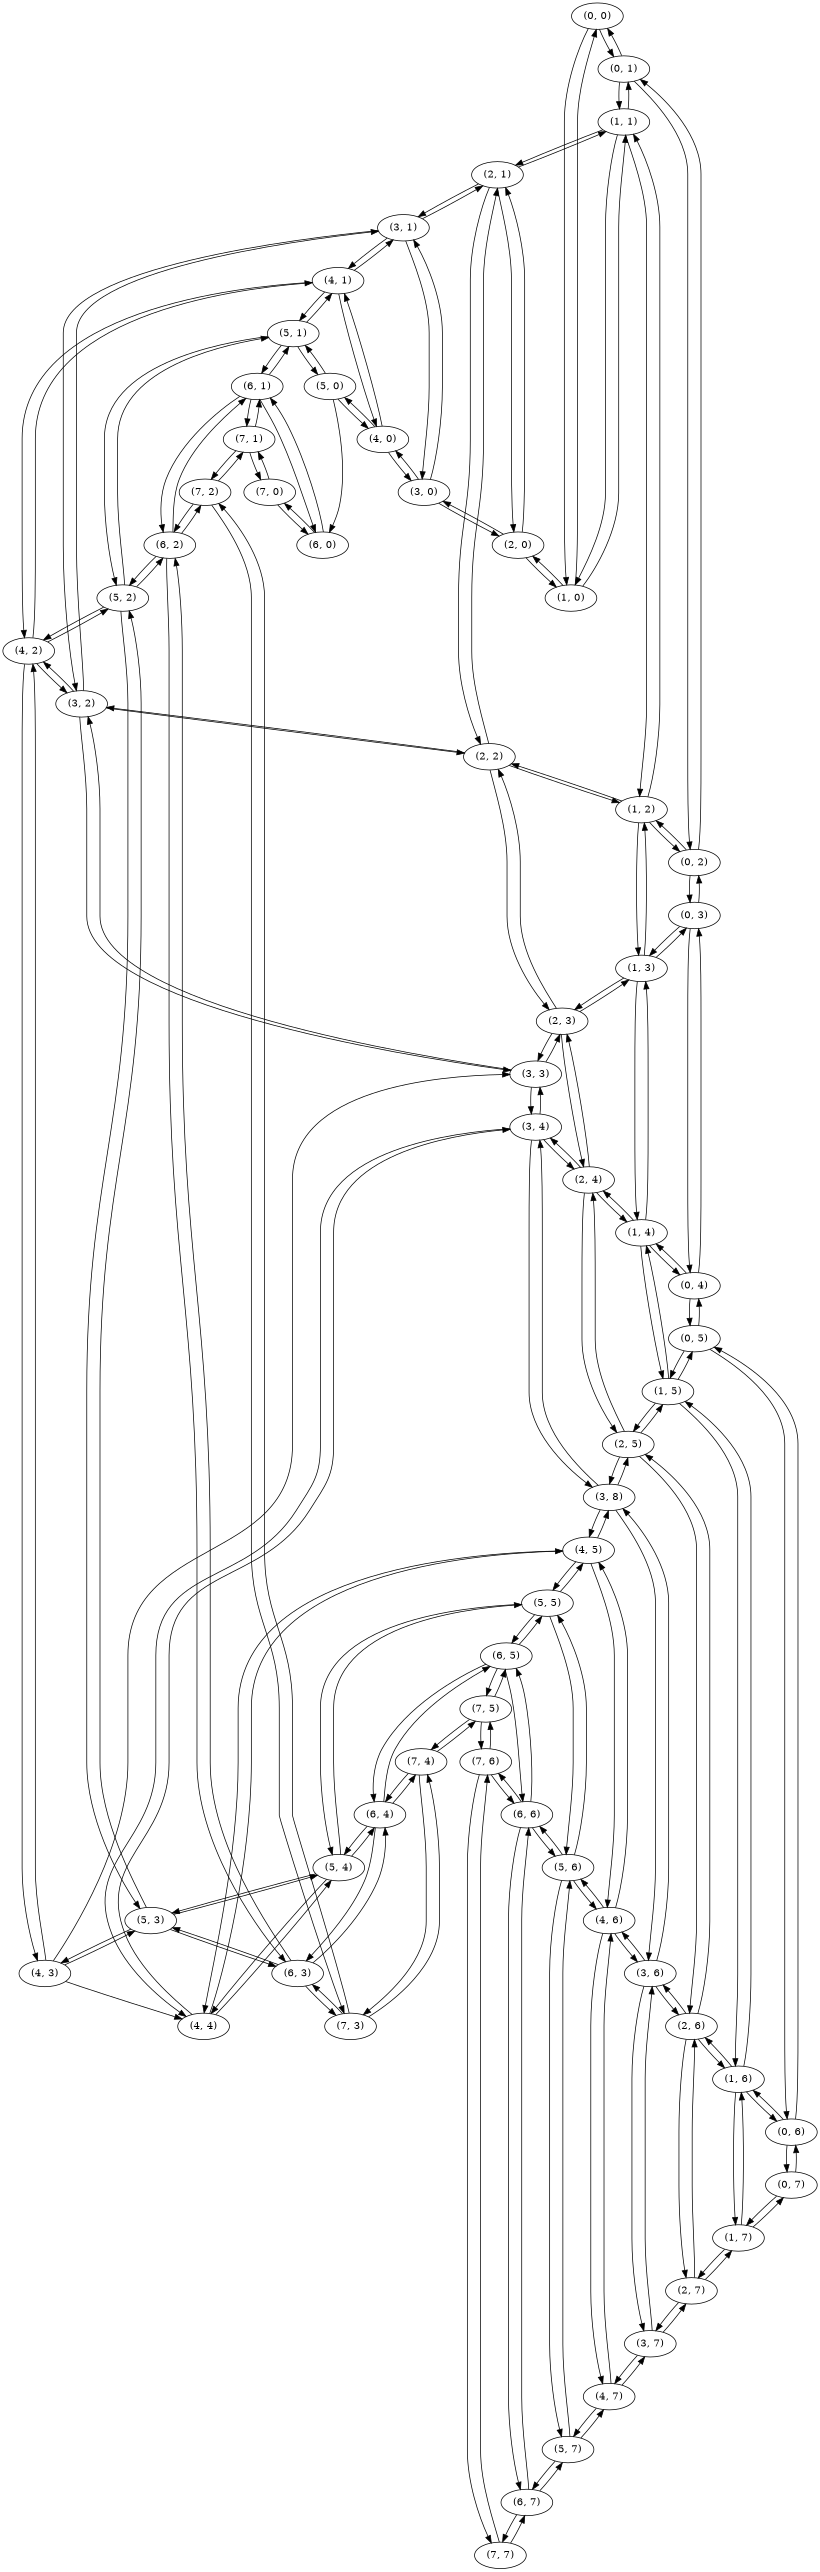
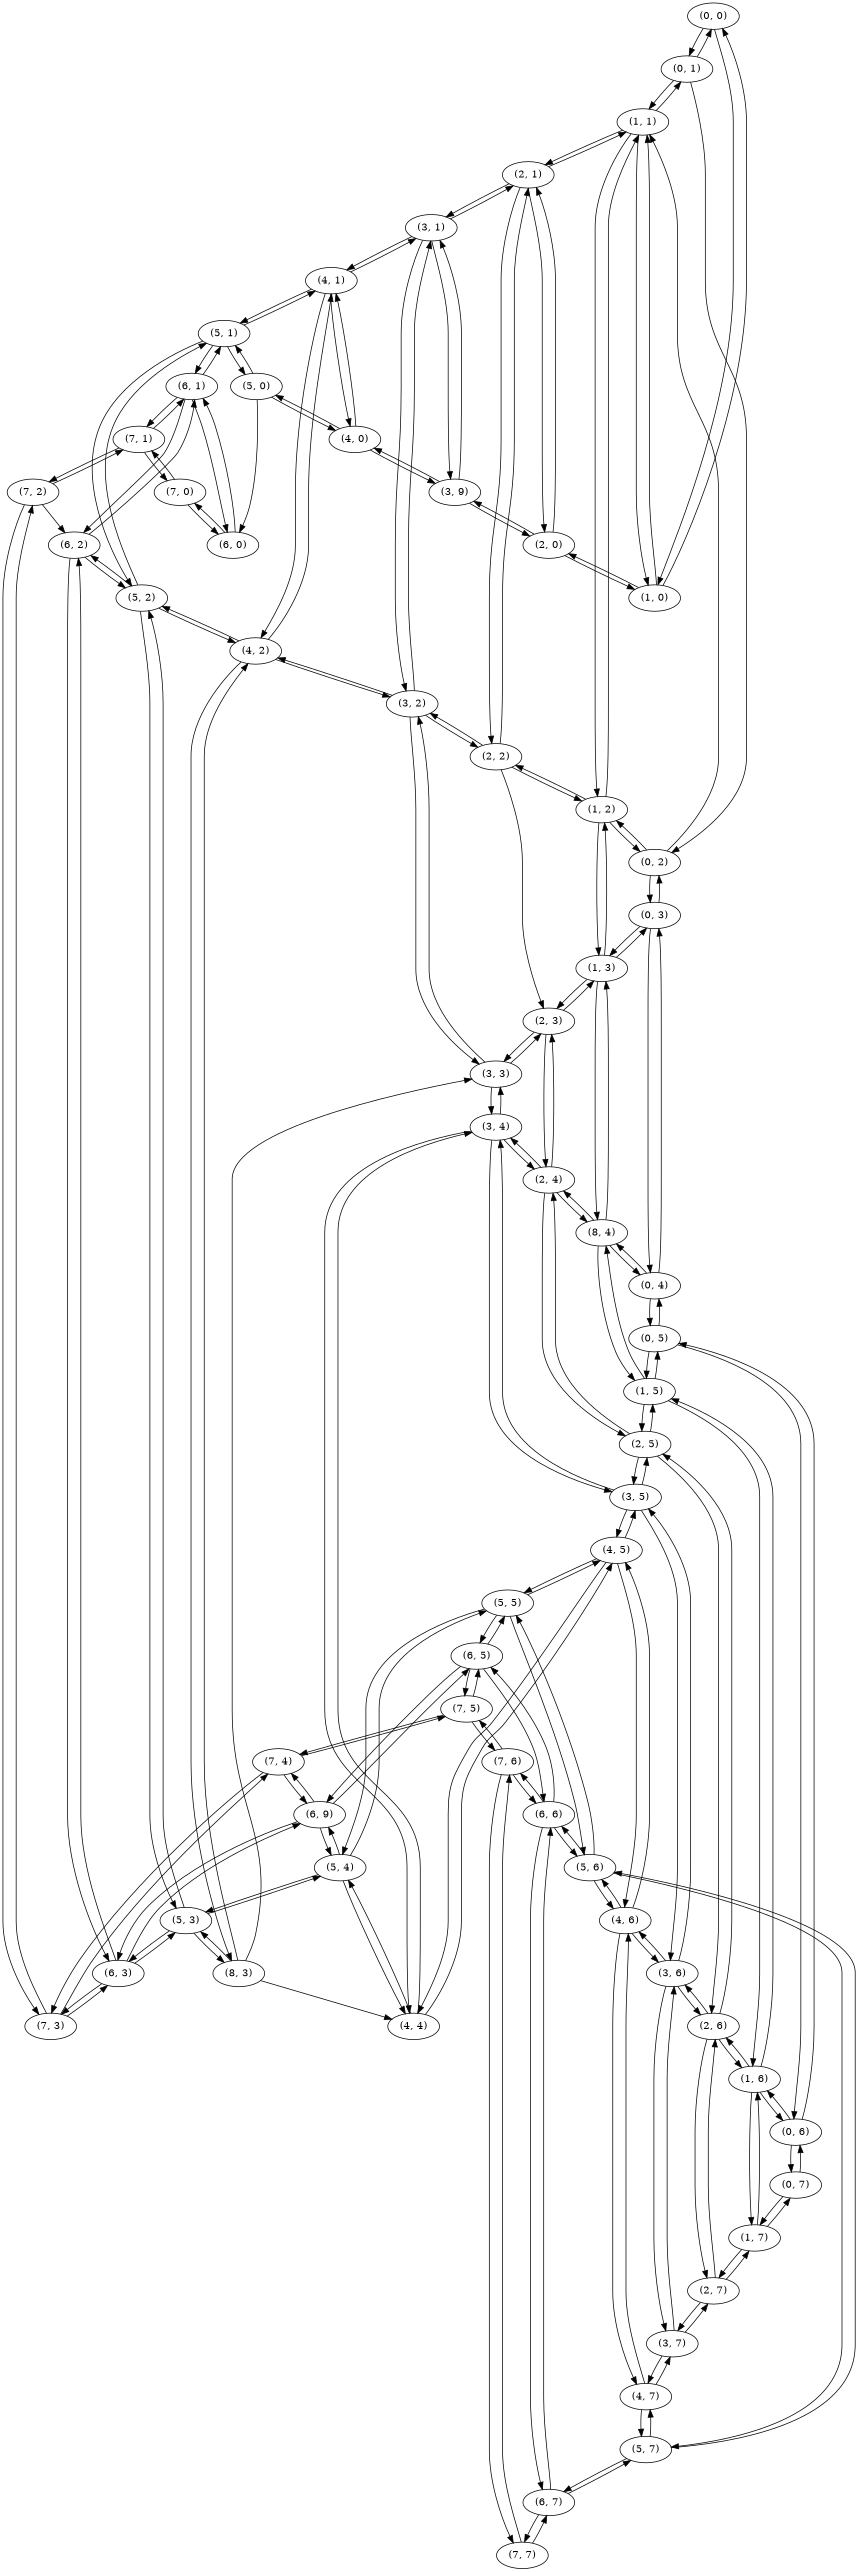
edge "(0, 2)" -> "(0, 1)": now "(0, 2)" -> "(1, 1)"
node "(3, 0)": label "(3, 0)" -> "(3, 9)"
edge "(6, 2)" -> "(7, 2)": removed
edge "(2, 3)" -> "(2, 2)": removed
node "(1, 4)": label "(1, 4)" -> "(8, 4)"
node "(3, 8)": label "(3, 8)" -> "(3, 5)"
node "(6, 4)": label "(6, 4)" -> "(6, 9)"
node "(4, 3)": label "(4, 3)" -> "(8, 3)"
